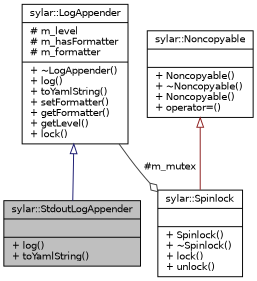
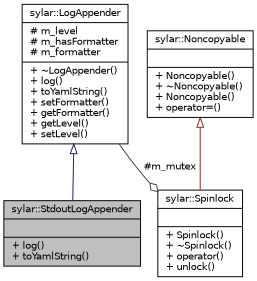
node "sylar::LogAppender": text "+ lock()" -> "+ setLevel()"
node "sylar::Spinlock": text "+ lock()" -> "+ operator()"
